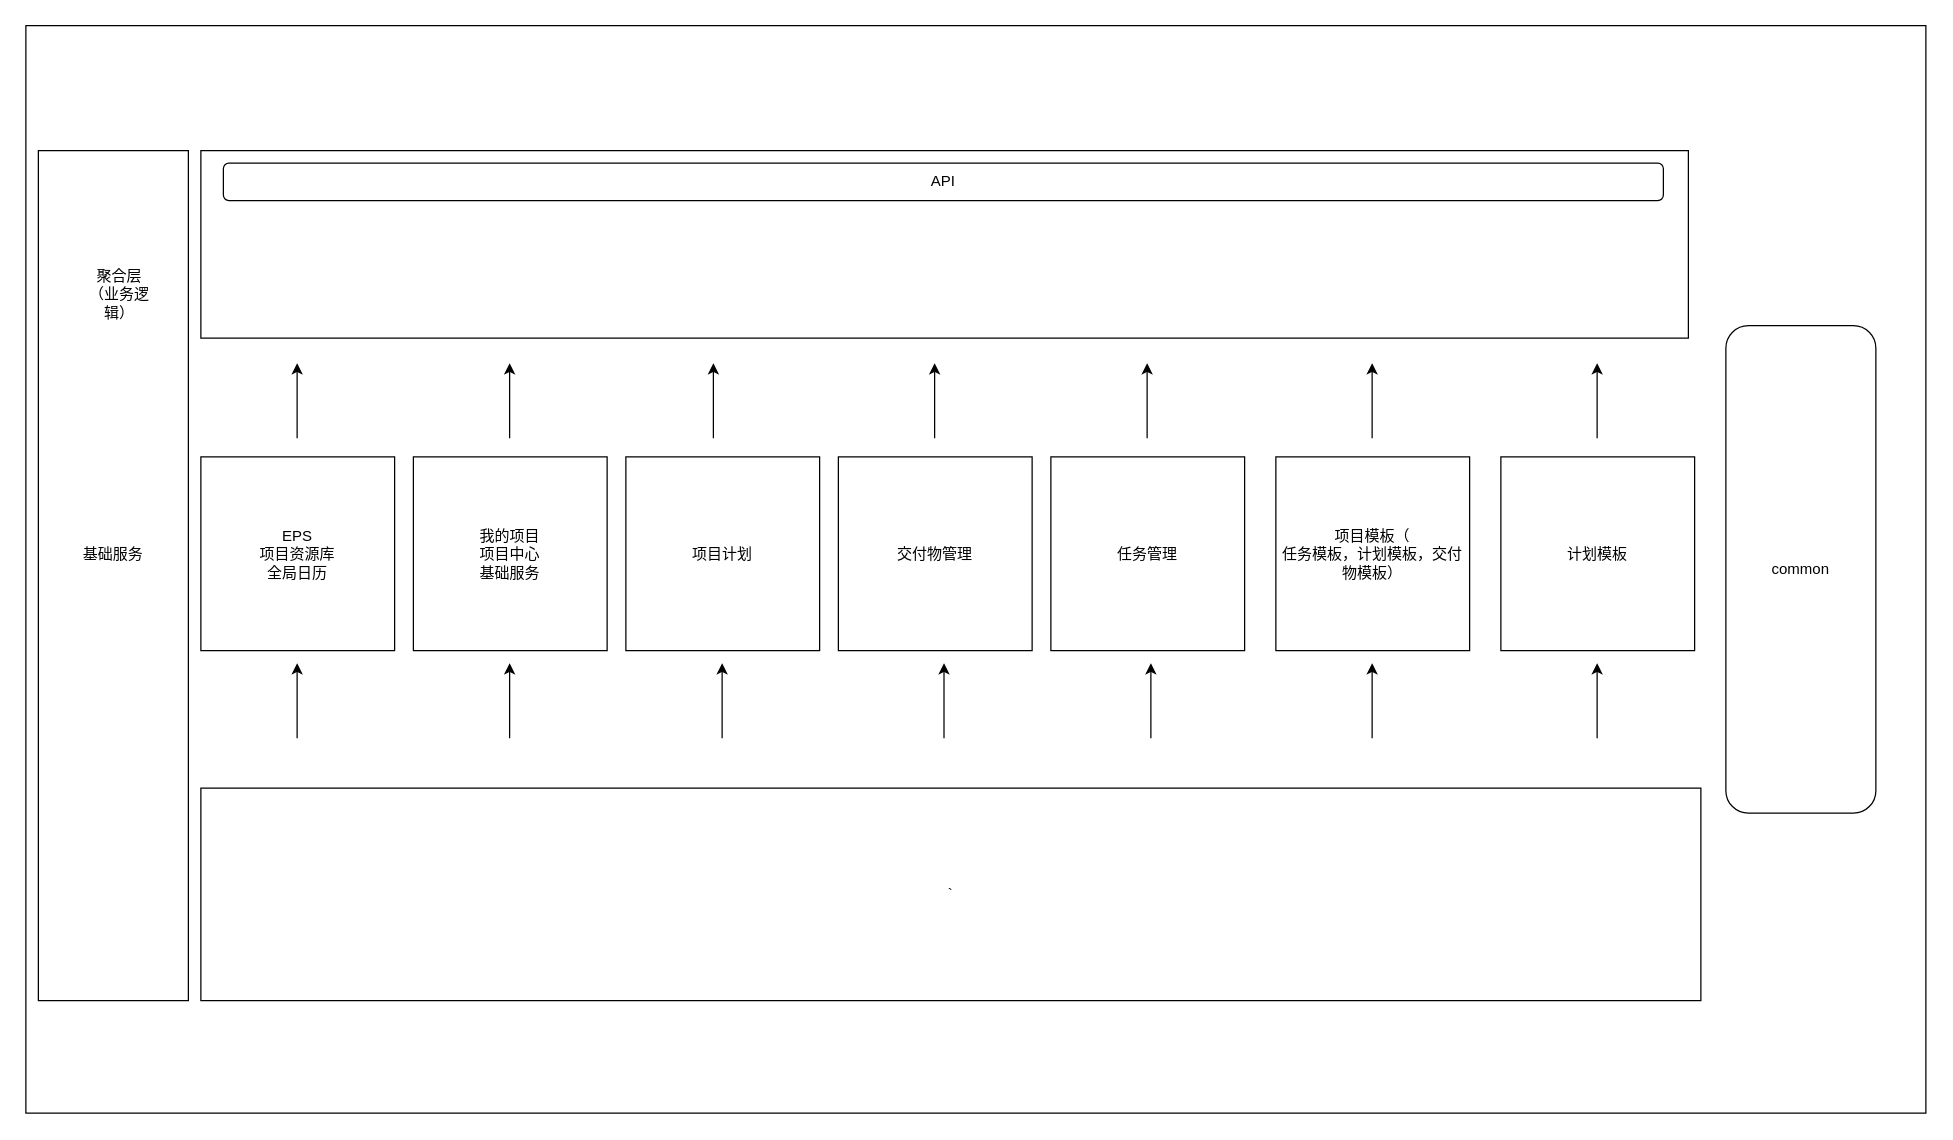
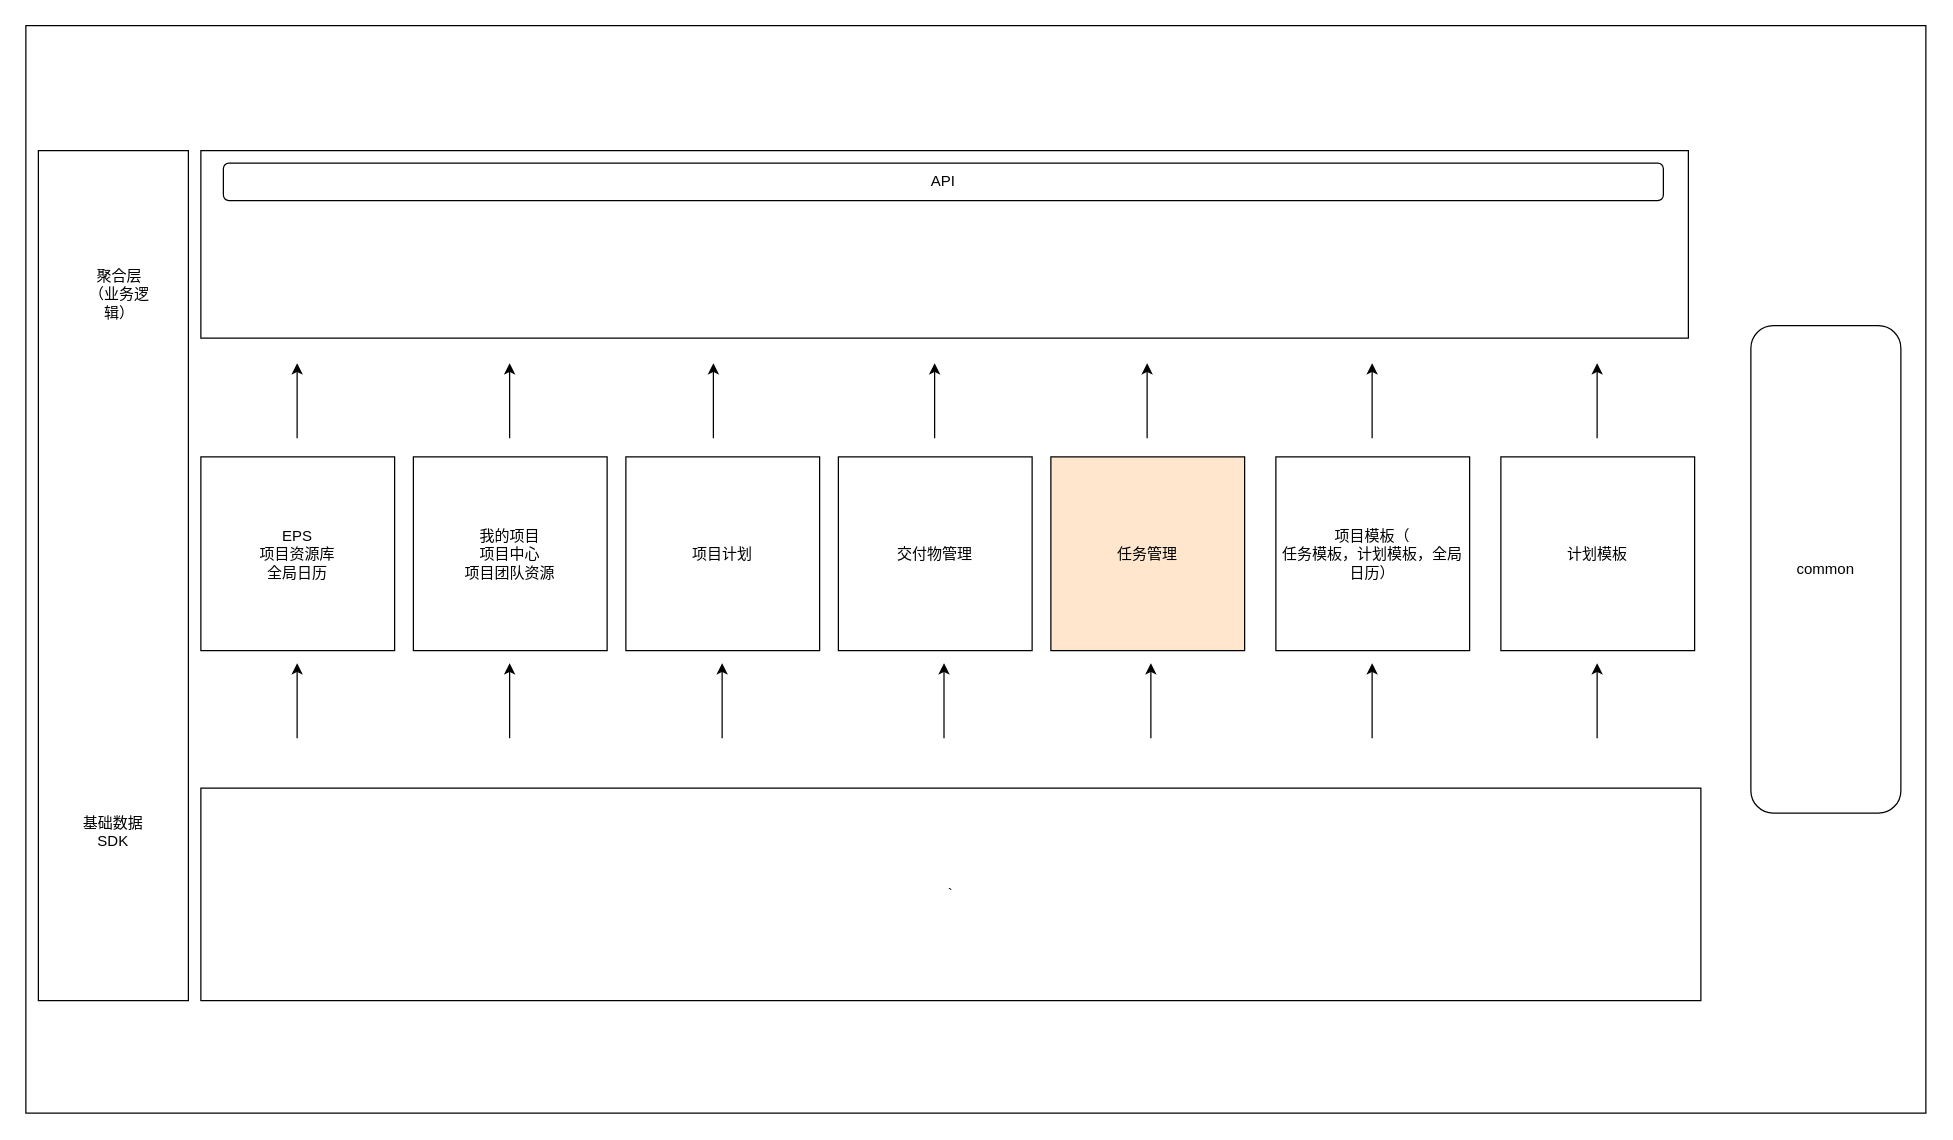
node "基础服务": removed
node "我的项目 项目中心 基础服务": label "我的项目 项目中心 基础服务" -> "我的项目 项目中心 项目团队资源"
node "任务管理": fillcolor #ffffff -> #ffe6cc
node "项目模板（ 任务模板，计划模板，交付物模板）": label "项目模板（ 任务模板，计划模板，交付物模板）" -> "项目模板（ 任务模板，计划模板，全局日历）"
node "common": moved (1801, 569) -> (1826, 569)
node "基础数据 SDK": added
